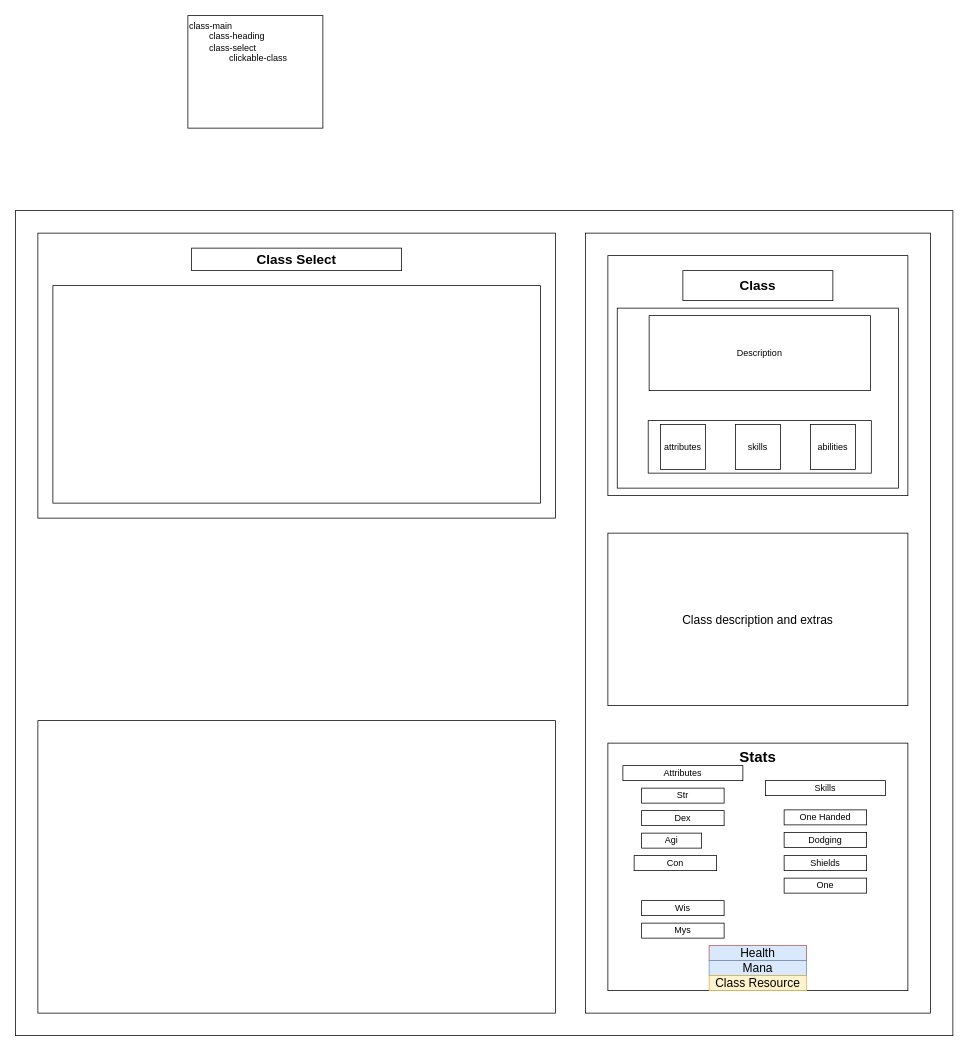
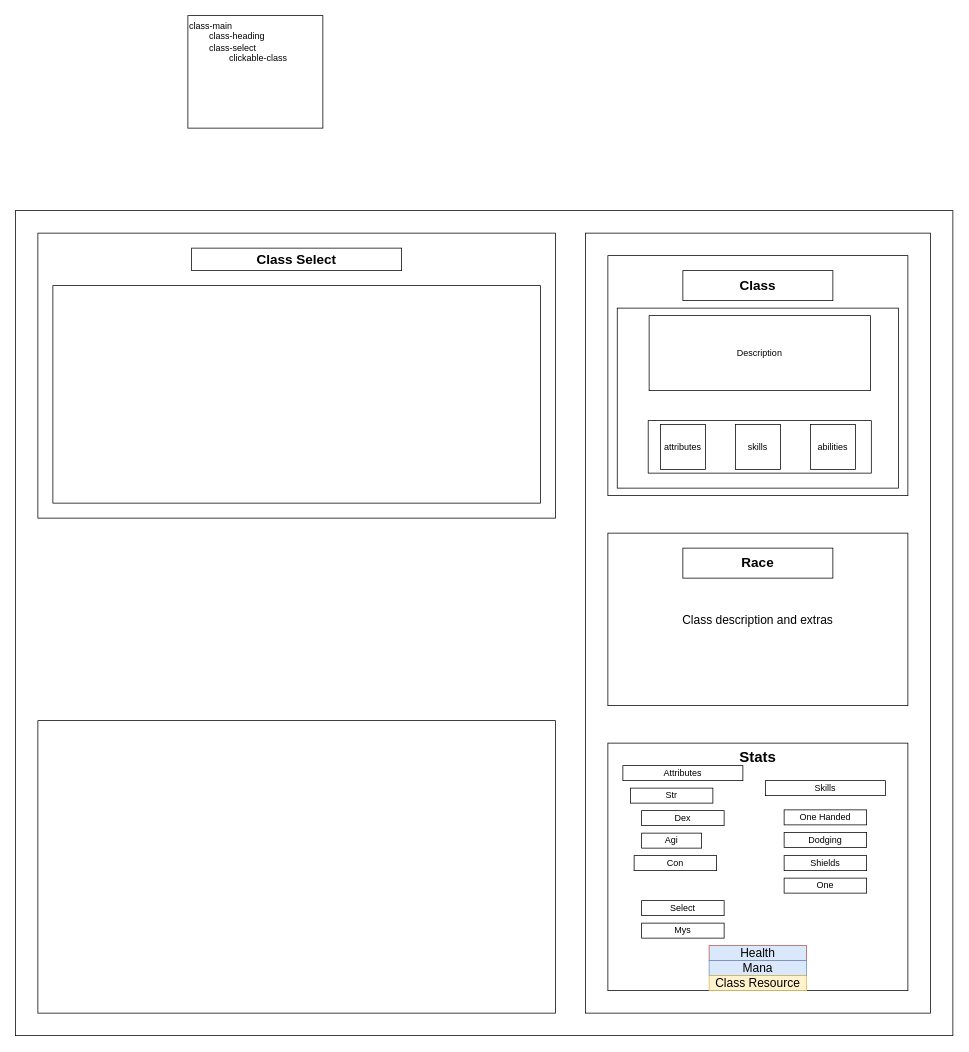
node "Race": added
node "Str": moved (683, 795) -> (672, 795)
node "Wis": label "Wis" -> "Select"
